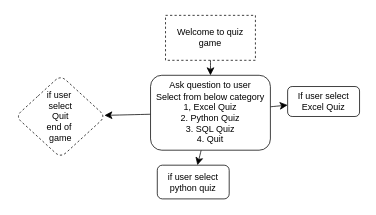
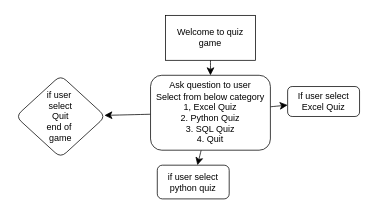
node "Welcome to quiz game": style dashed -> solid
node "if user select Quit end of game": style dashed -> solid
